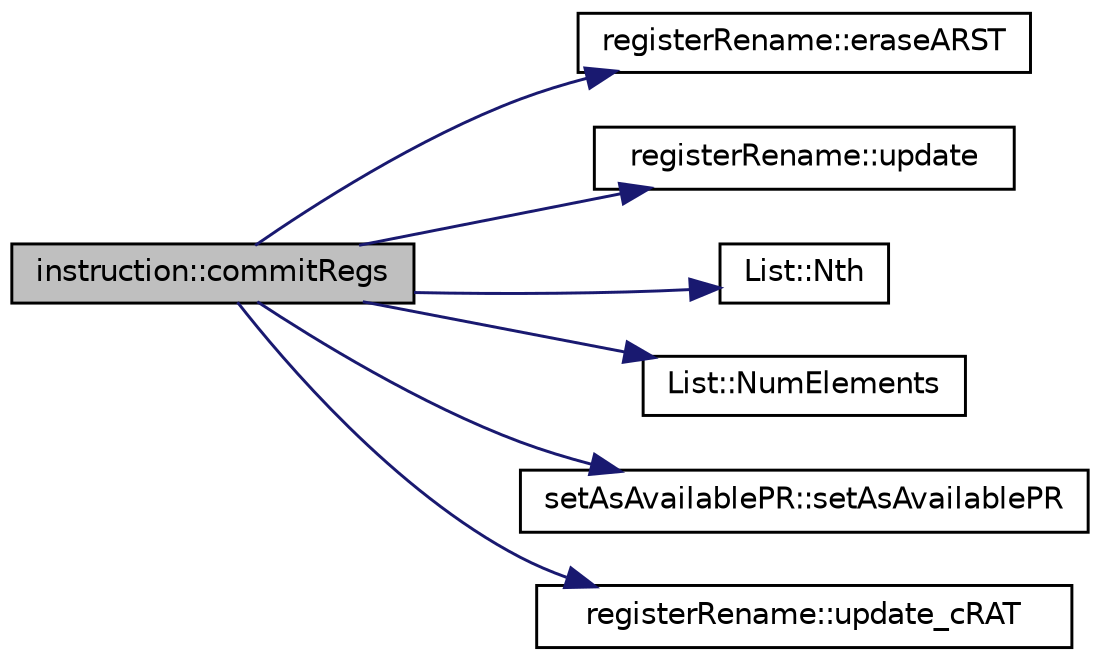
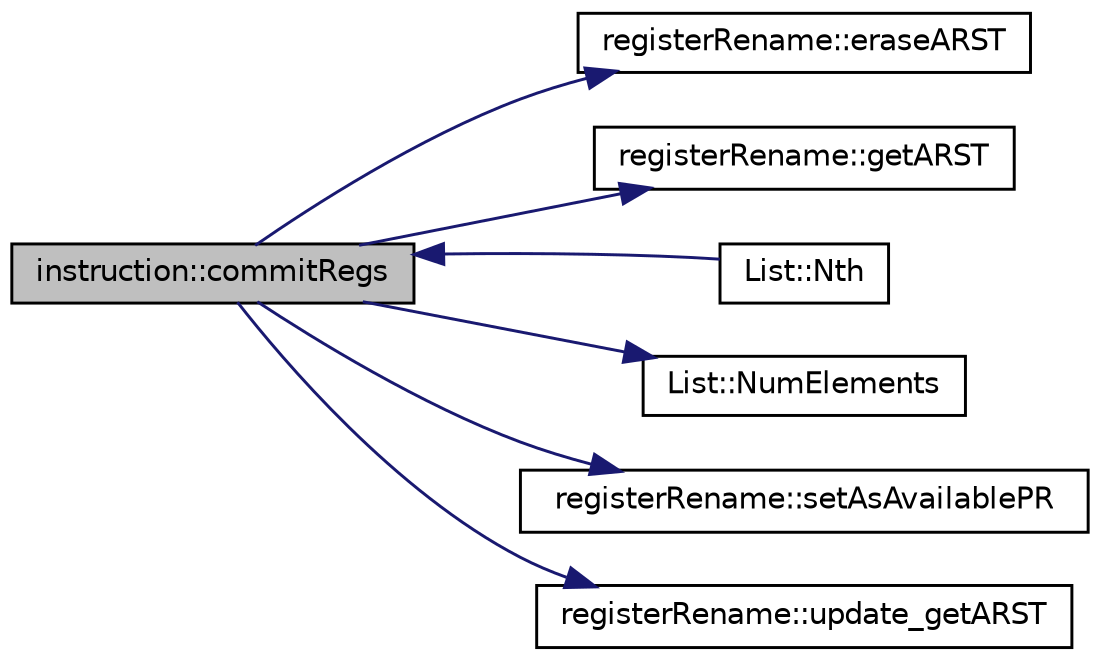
node "registerRename::update": label "registerRename::update" -> "registerRename::getARST"
edge "instruction::commitRegs" -> "List::Nth": reversed
node "setAsAvailablePR::setAsAvailablePR": label "setAsAvailablePR::setAsAvailablePR" -> "registerRename::setAsAvailablePR"
node "registerRename::update_cRAT": label "registerRename::update_cRAT" -> "registerRename::update_getARST"
